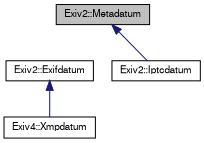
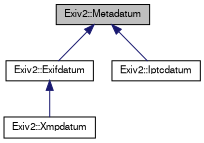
edge "Exiv2::Exifdatum" -> "Exiv2::Metadatum": added
node "Exiv4::Xmpdatum": label "Exiv4::Xmpdatum" -> "Exiv2::Xmpdatum"
